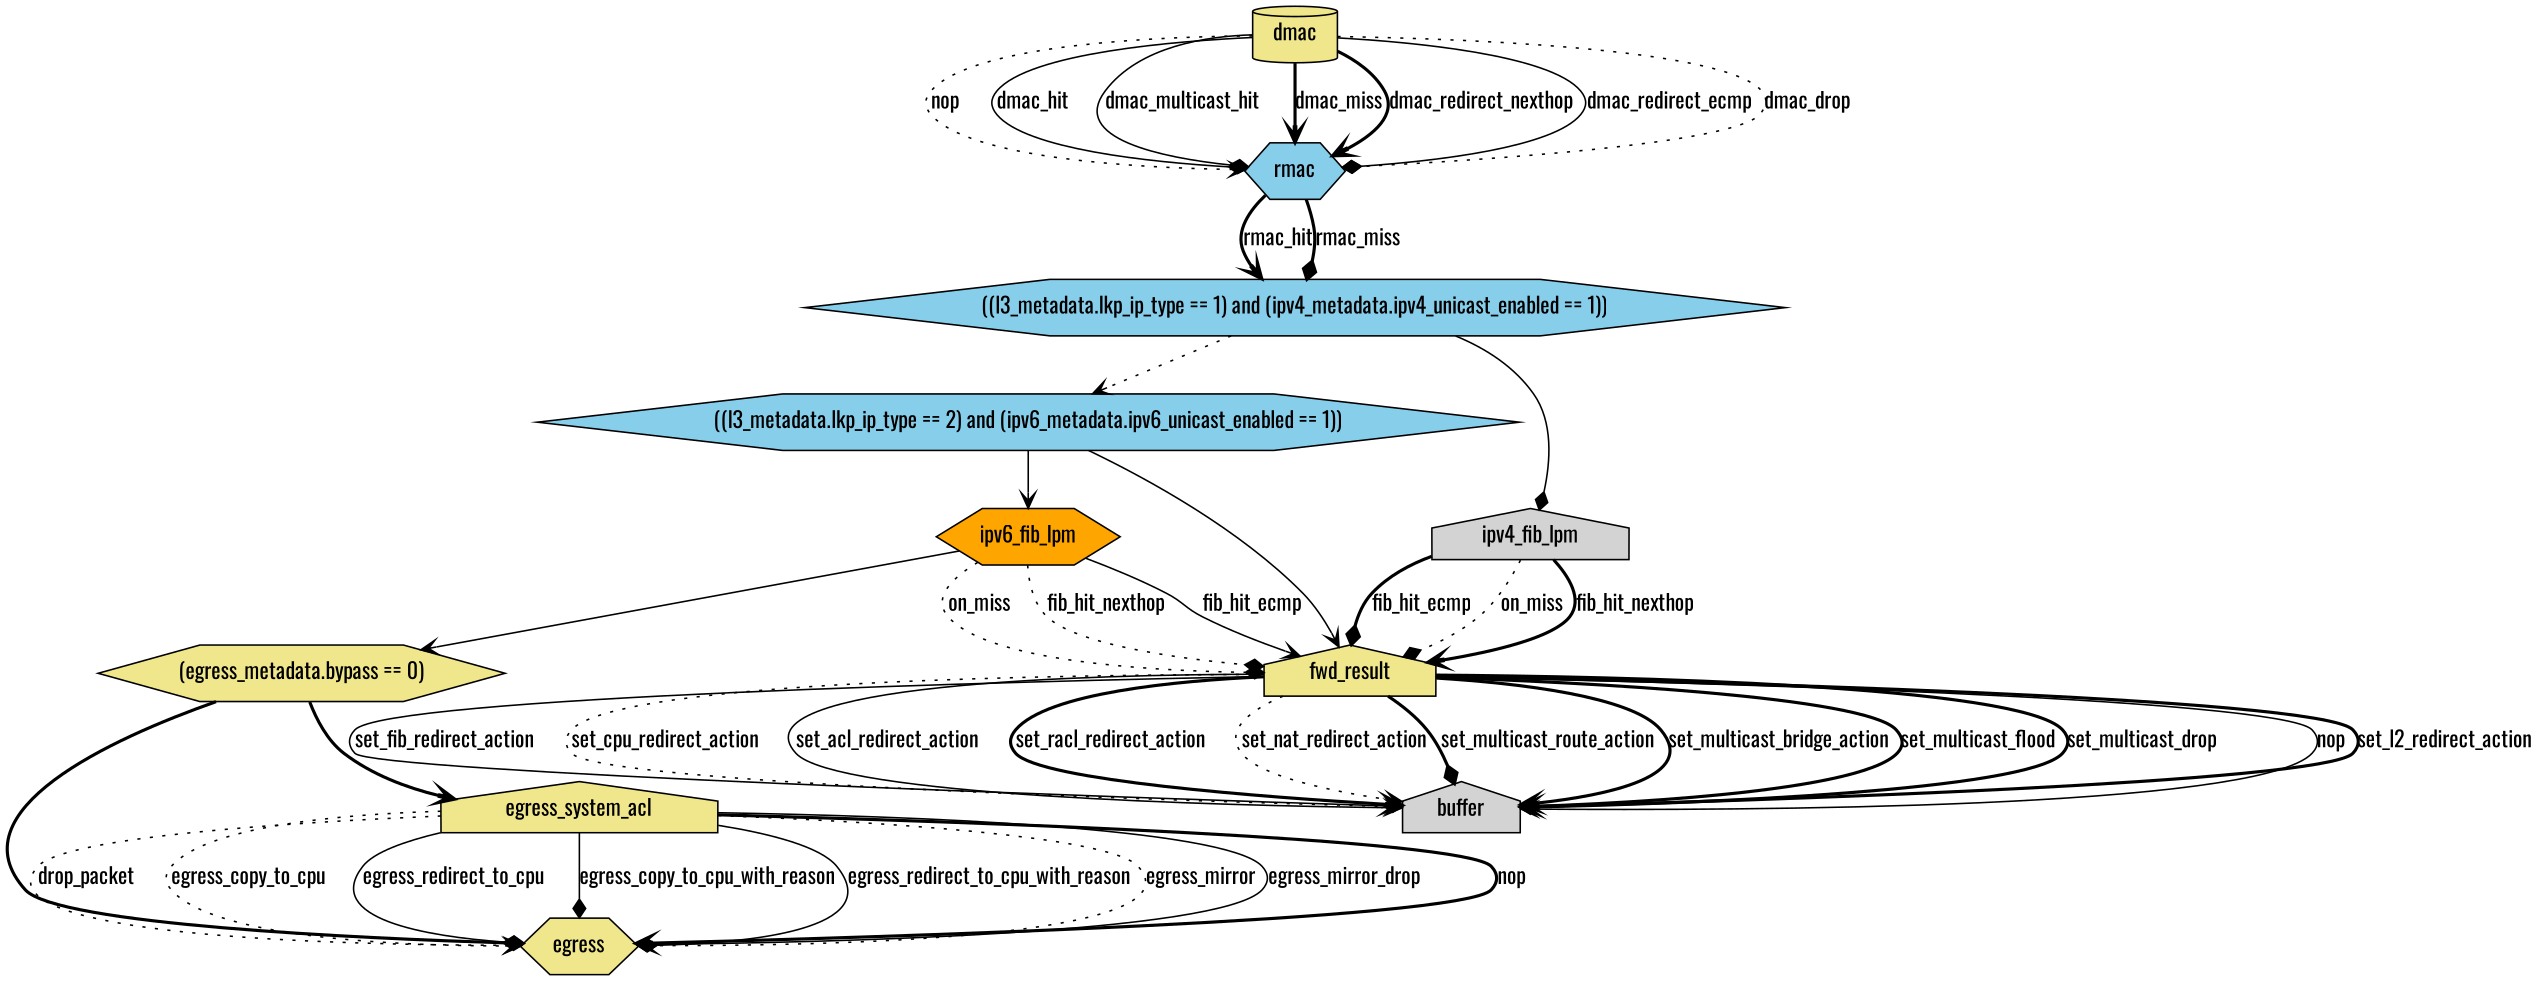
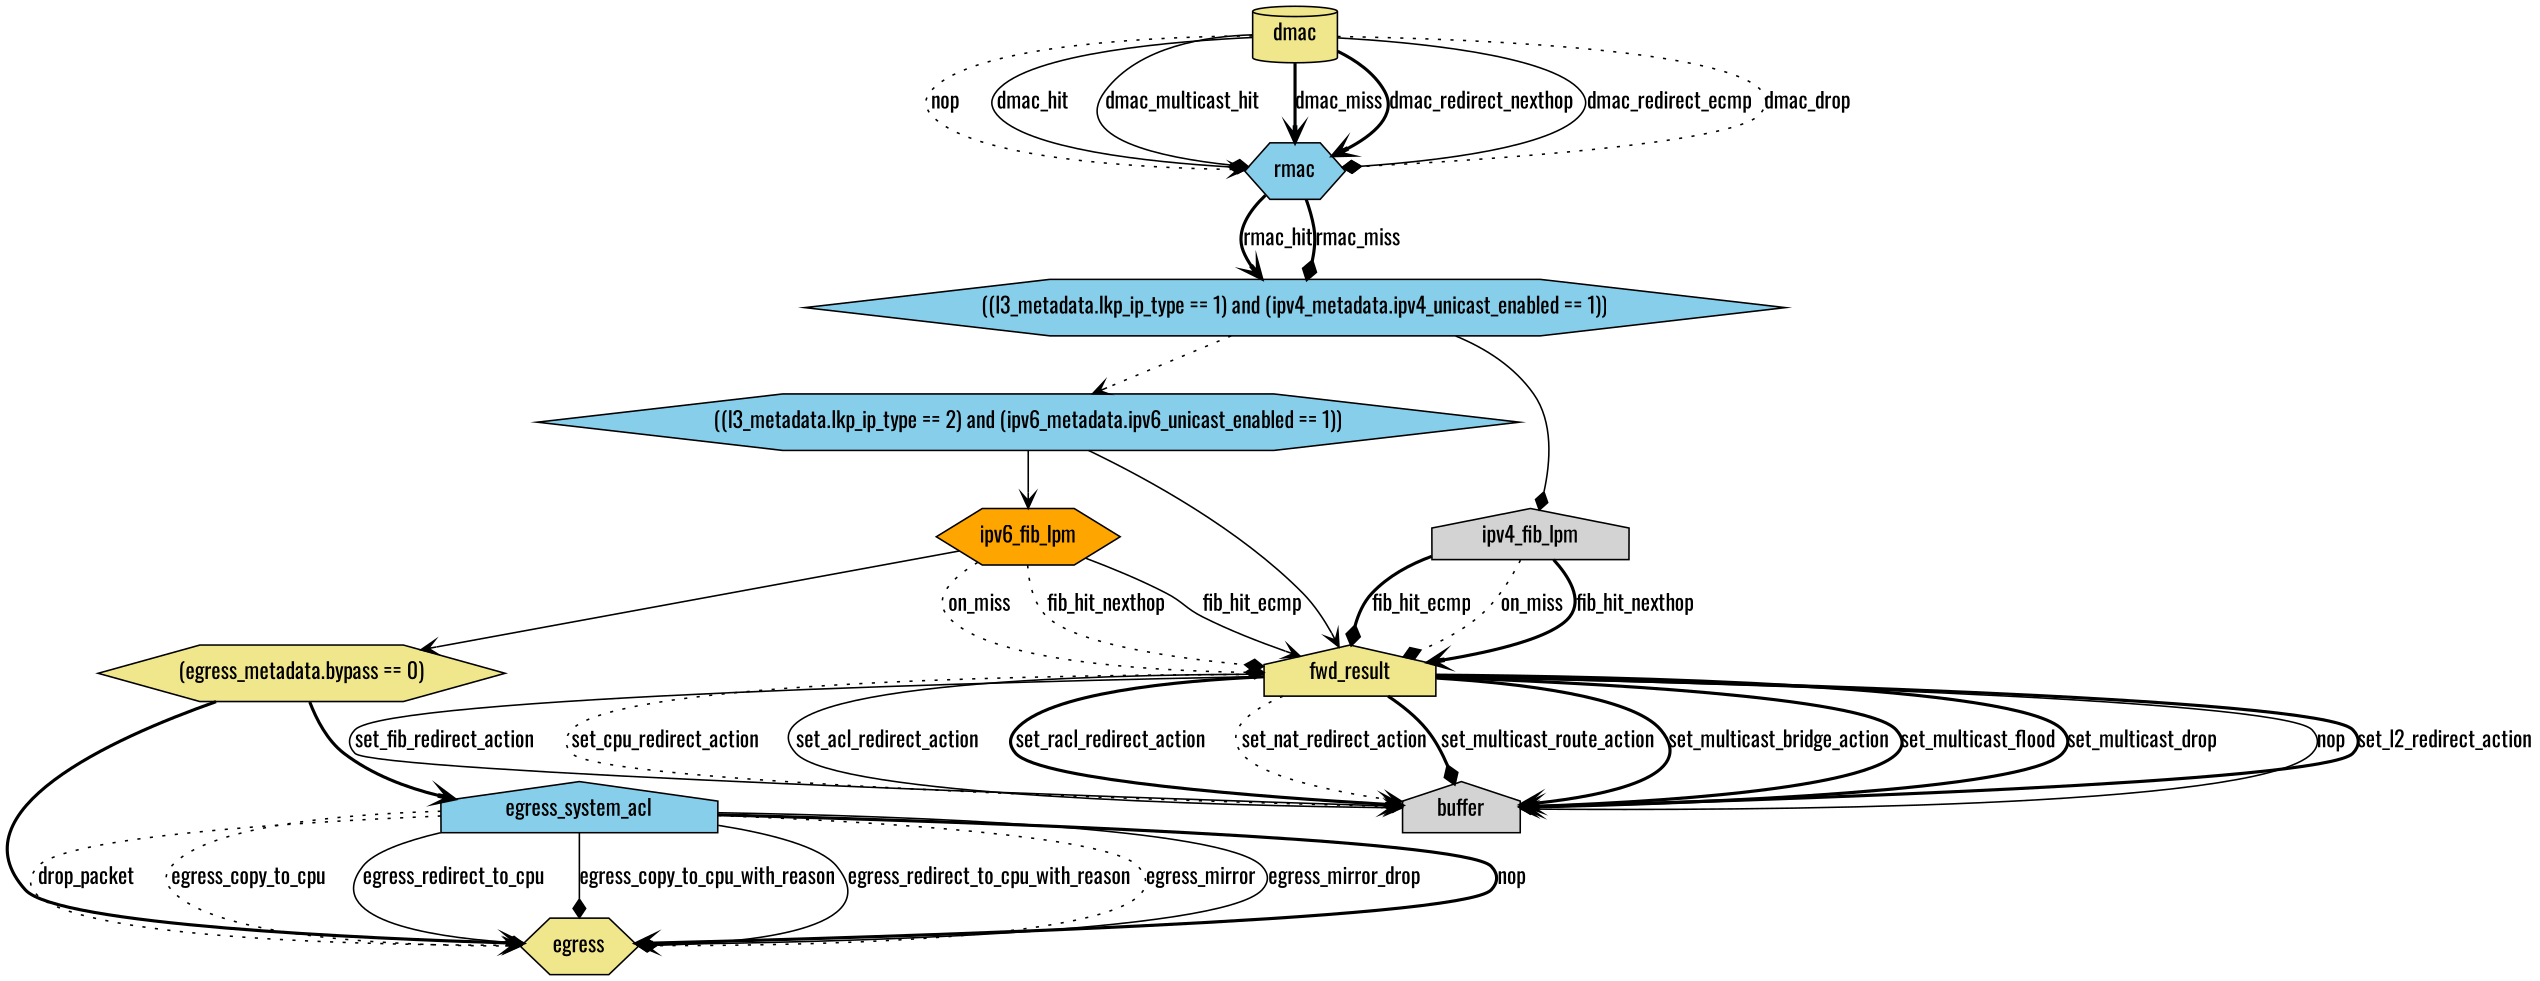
node "egress_system_acl": fillcolor khaki -> skyblue
edge "(egress_metadata.bypass == 0)" -> "egress": arrowhead diamond -> vee
